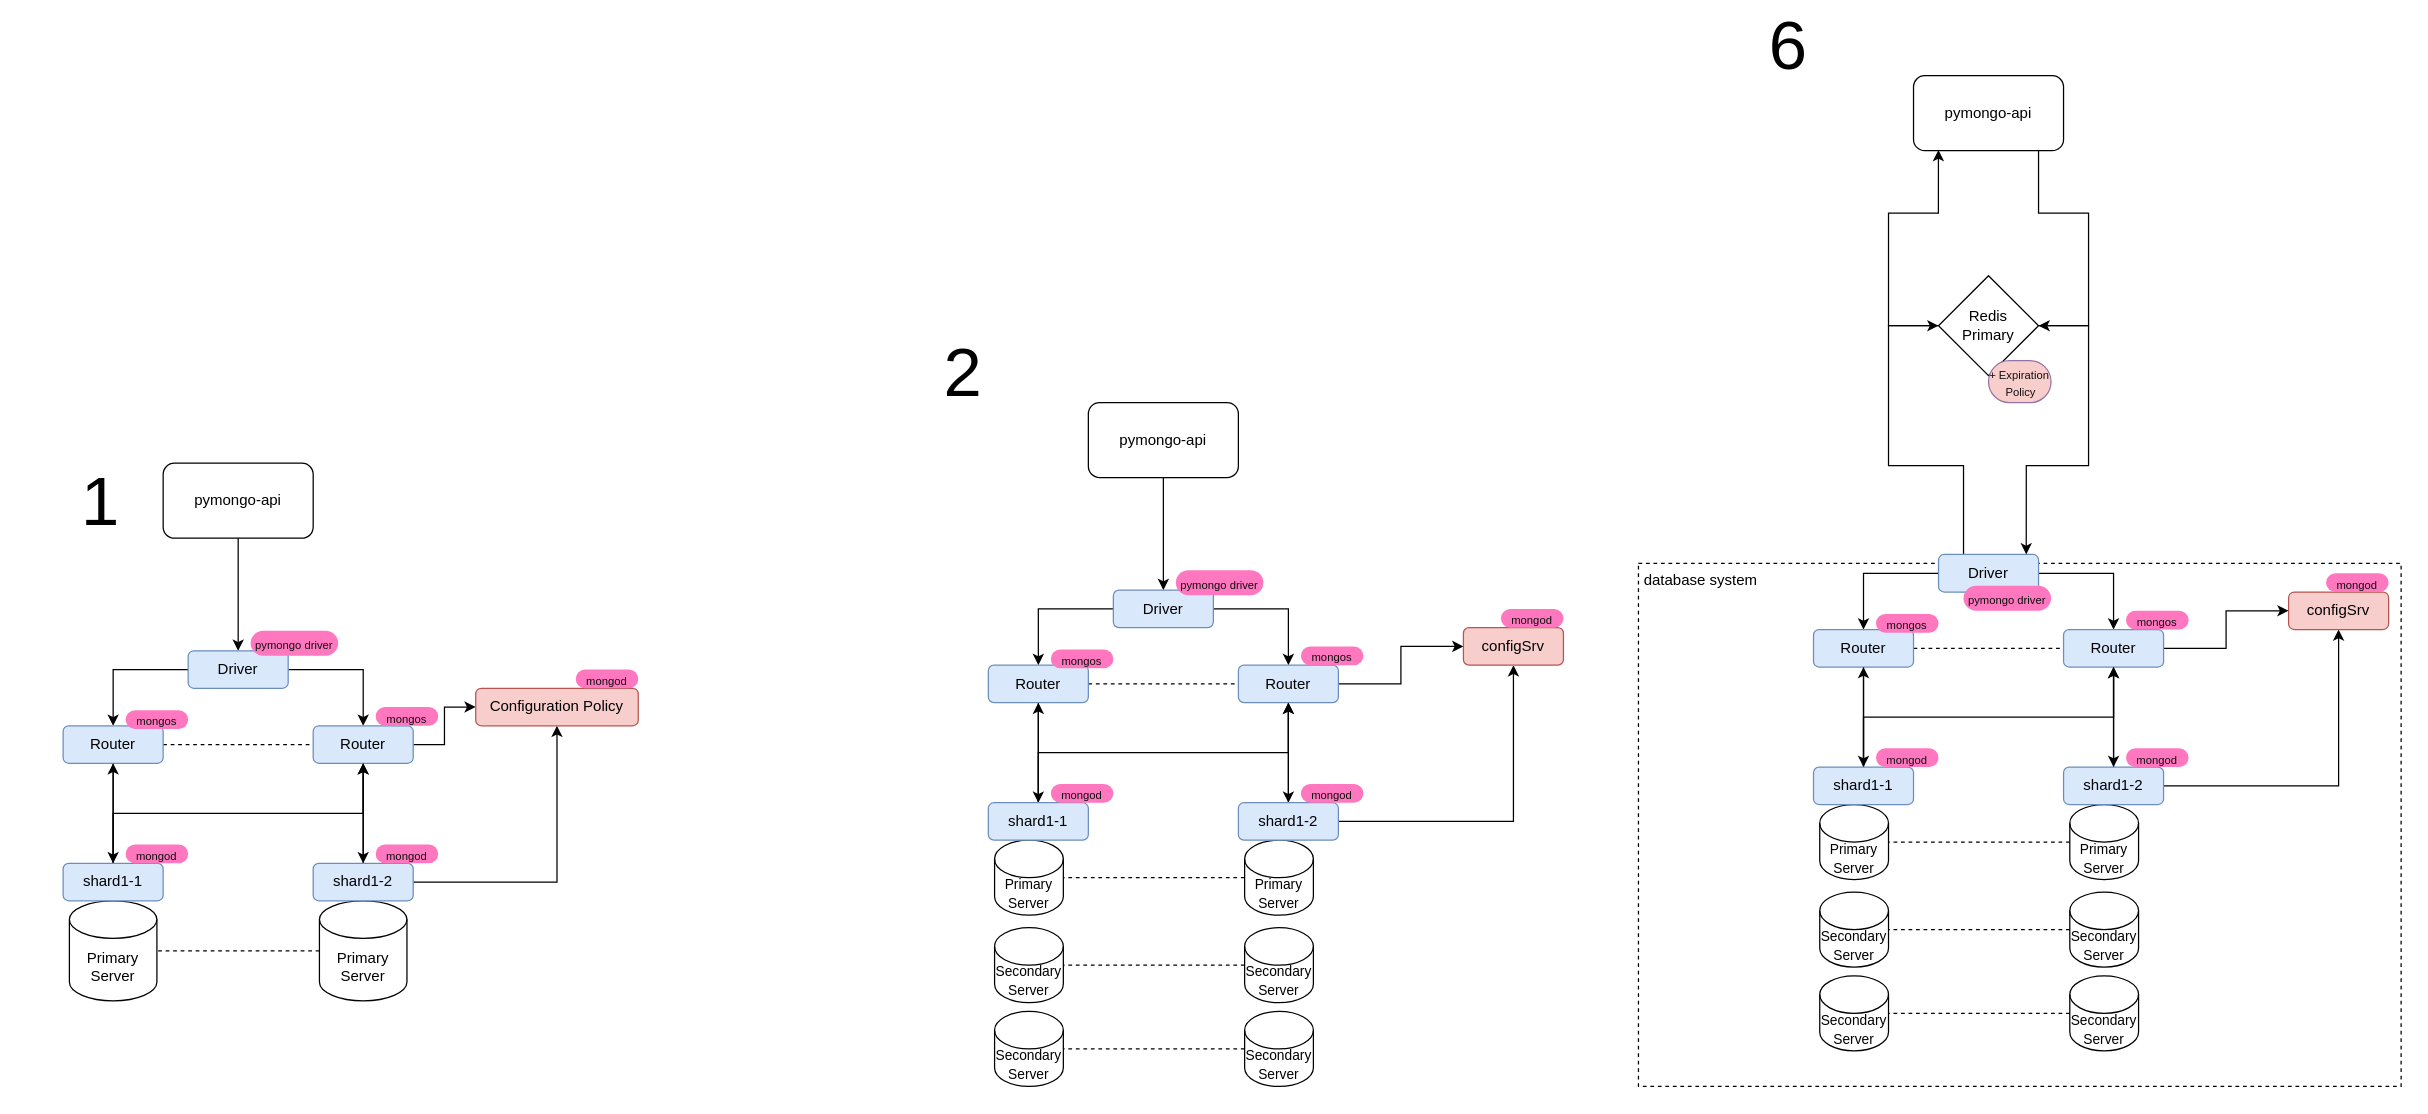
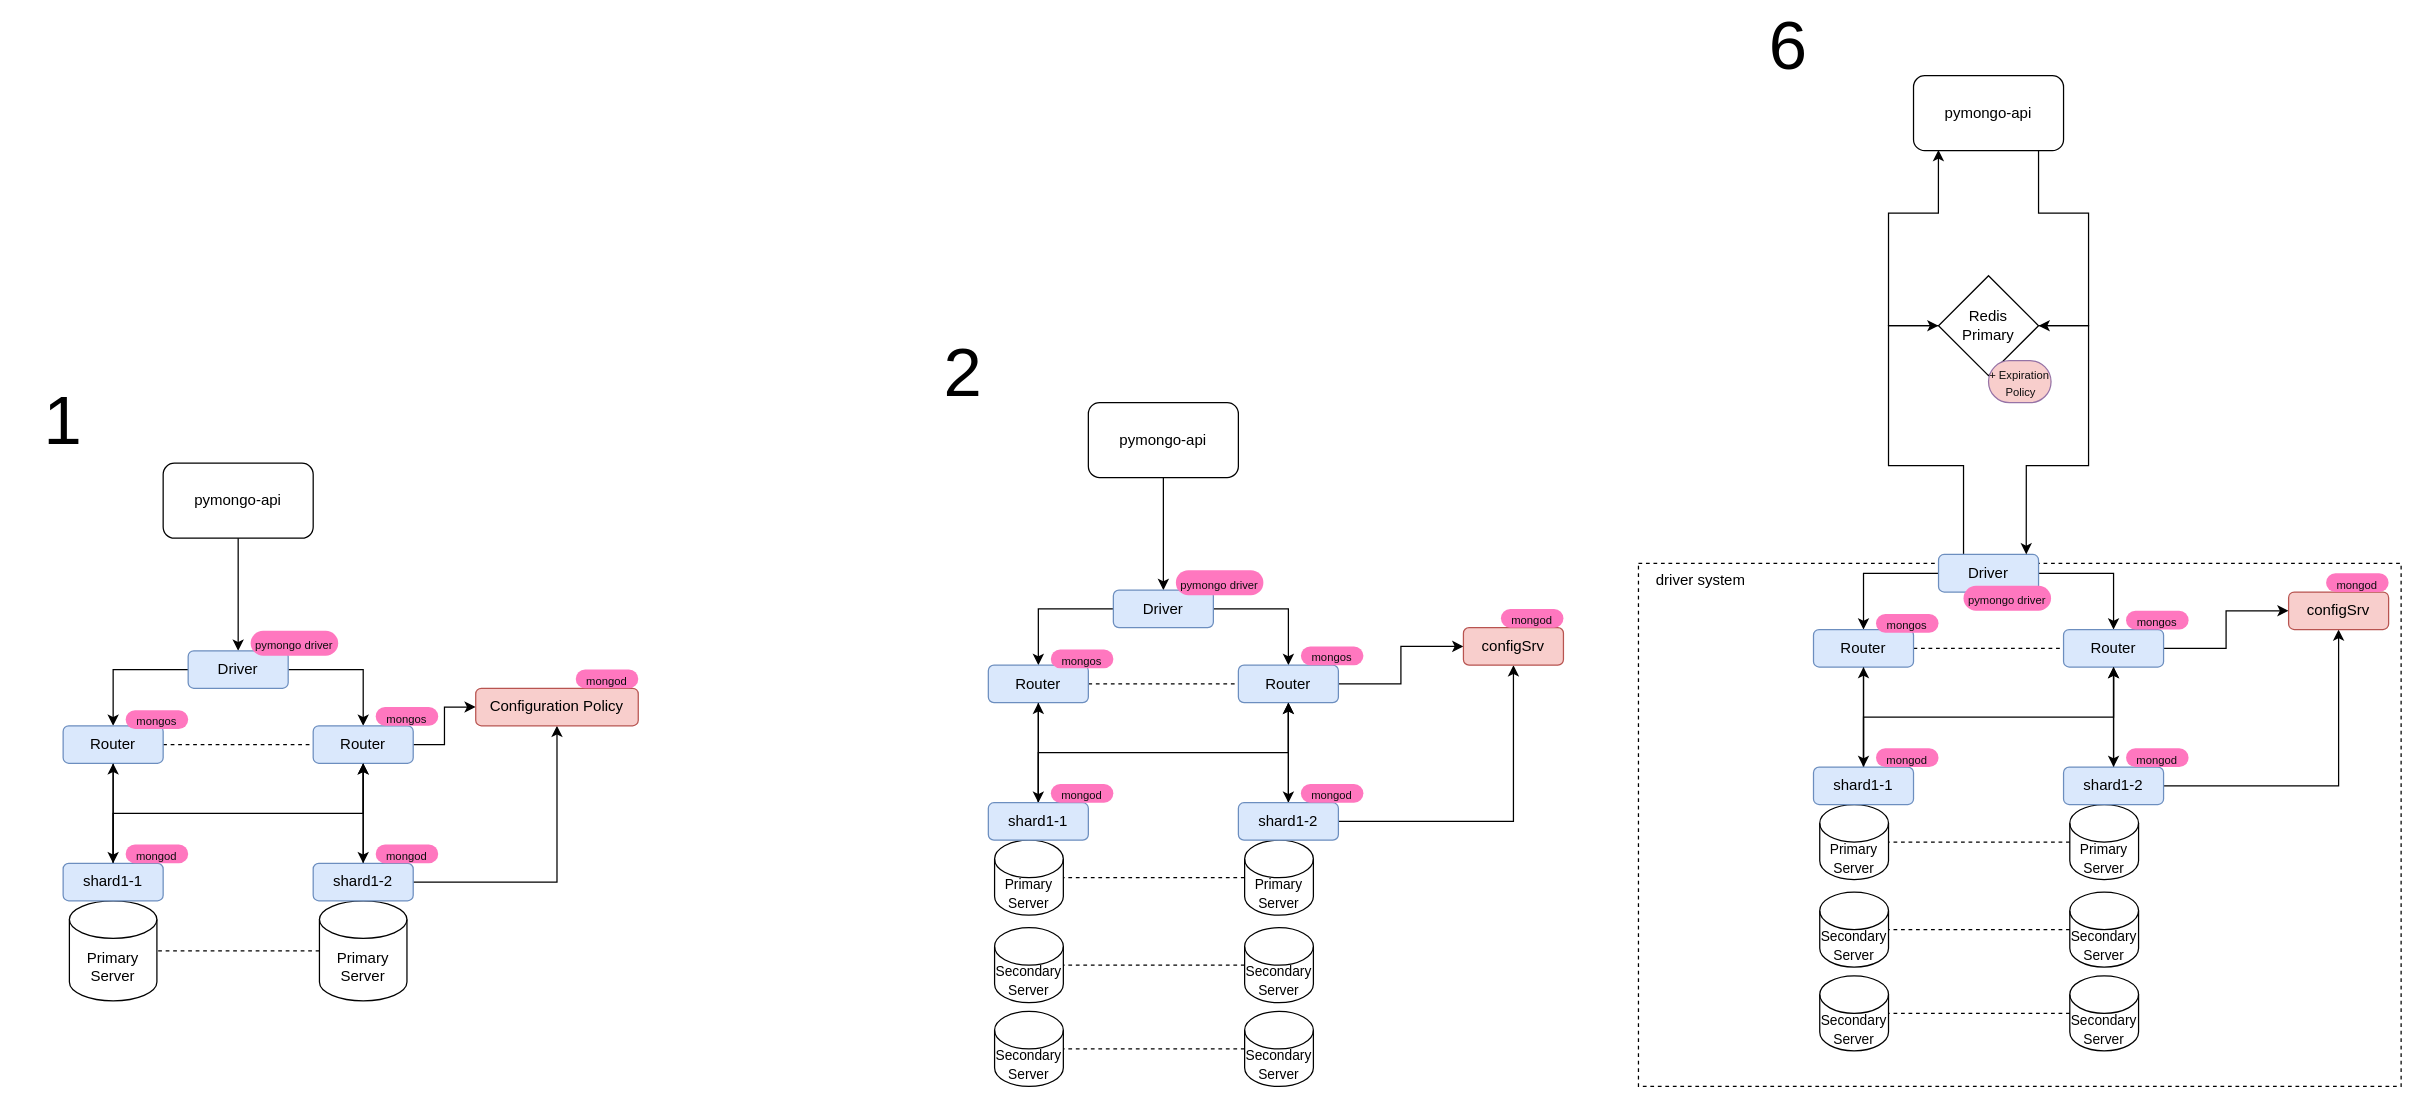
node "1": moved (101, 501) -> (63, 419)
node "database system": label "database system" -> "driver system"
